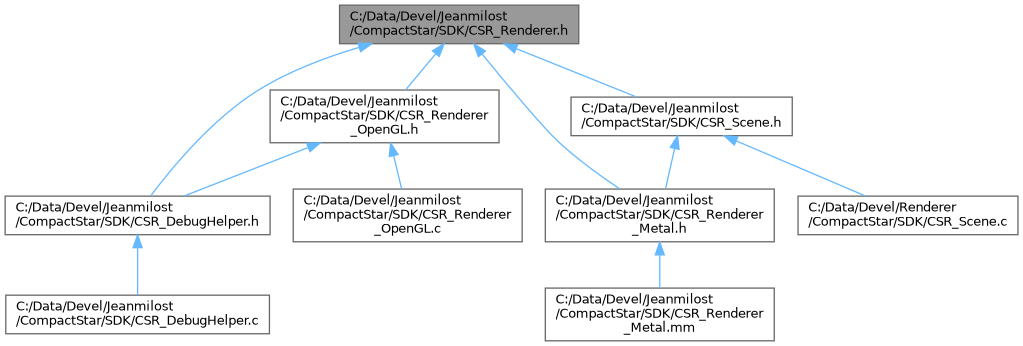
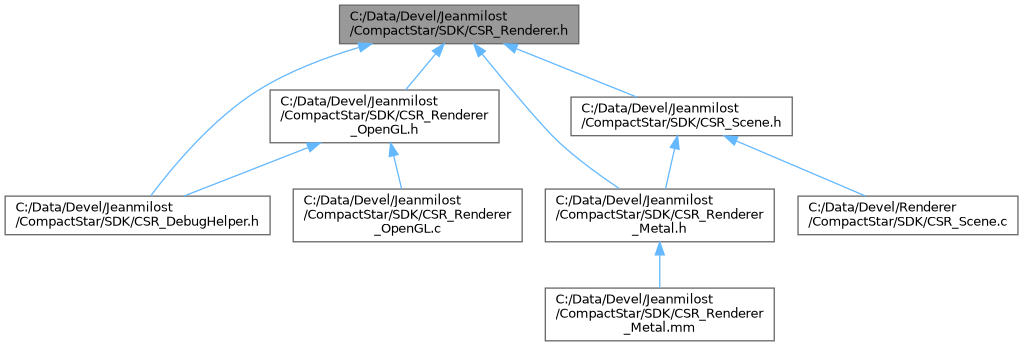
node "C:/Data/Devel/Jeanmilost /CompactStar/SDK/CSR_DebugHelper.c": removed
